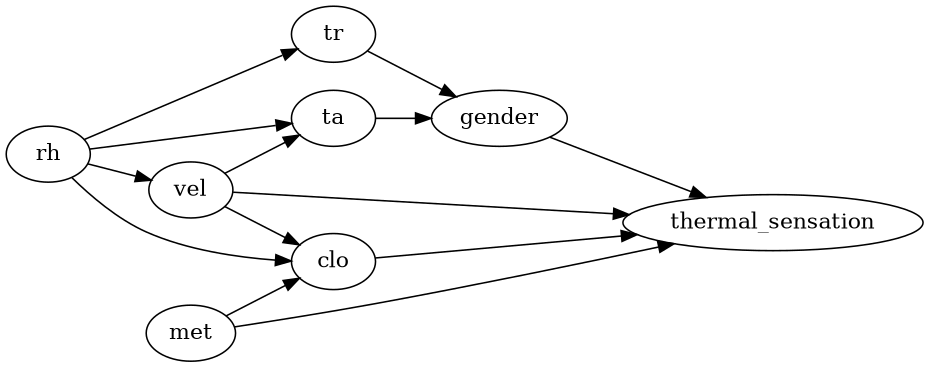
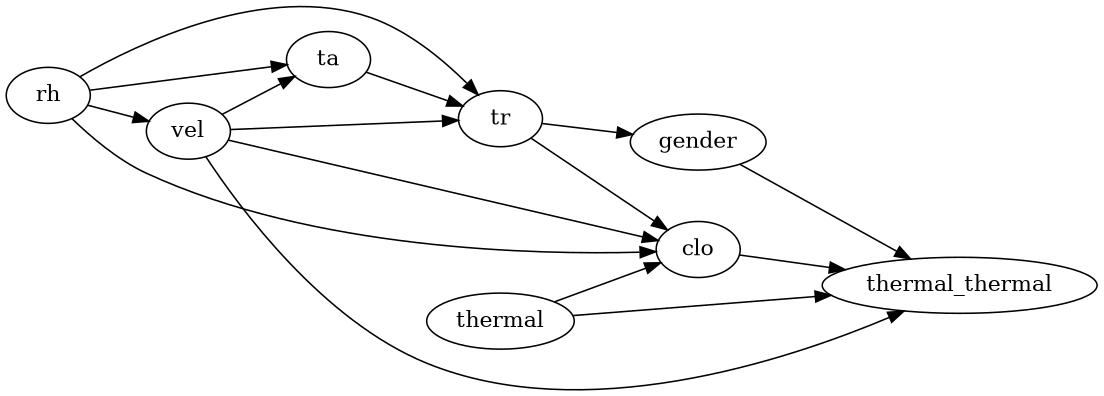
edge "ta" -> "gender": now "ta" -> "tr"
edge "vel" -> "tr": added
edge "tr" -> "clo": added
node "thermal_sensation": label "thermal_sensation" -> "thermal_thermal"
node "met": label "met" -> "thermal"
